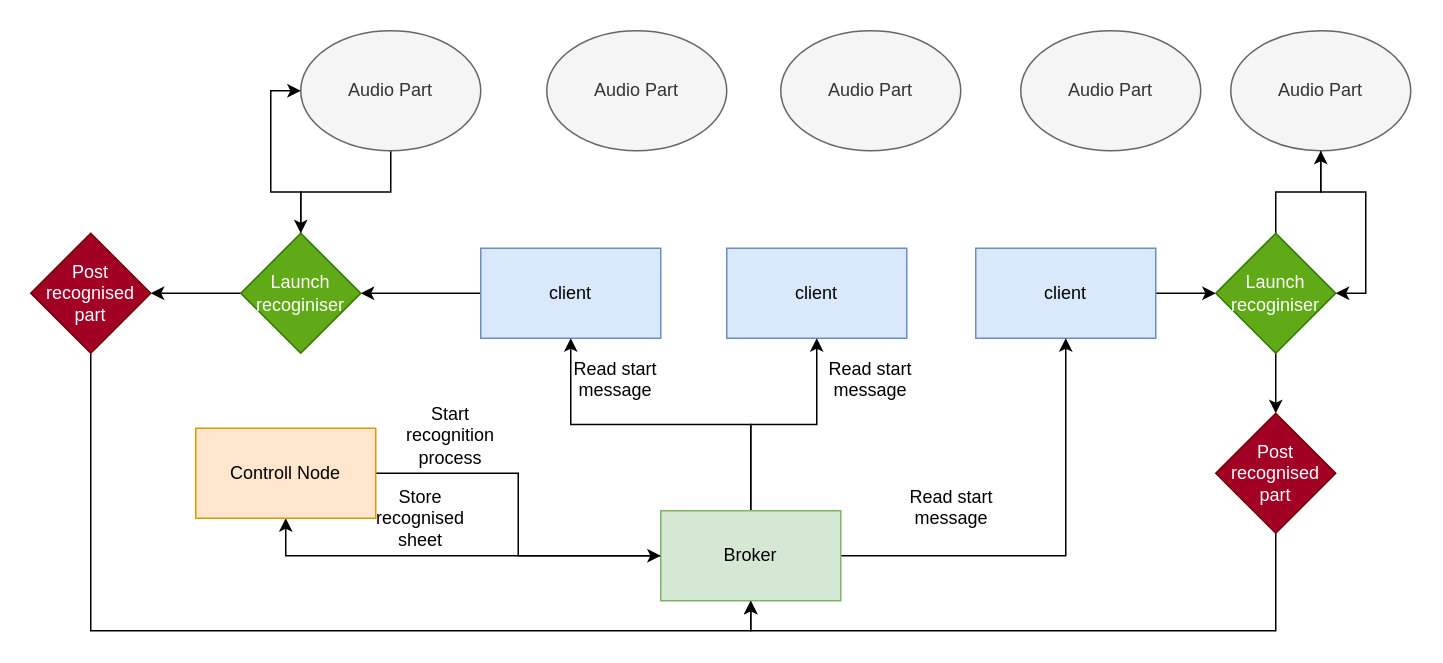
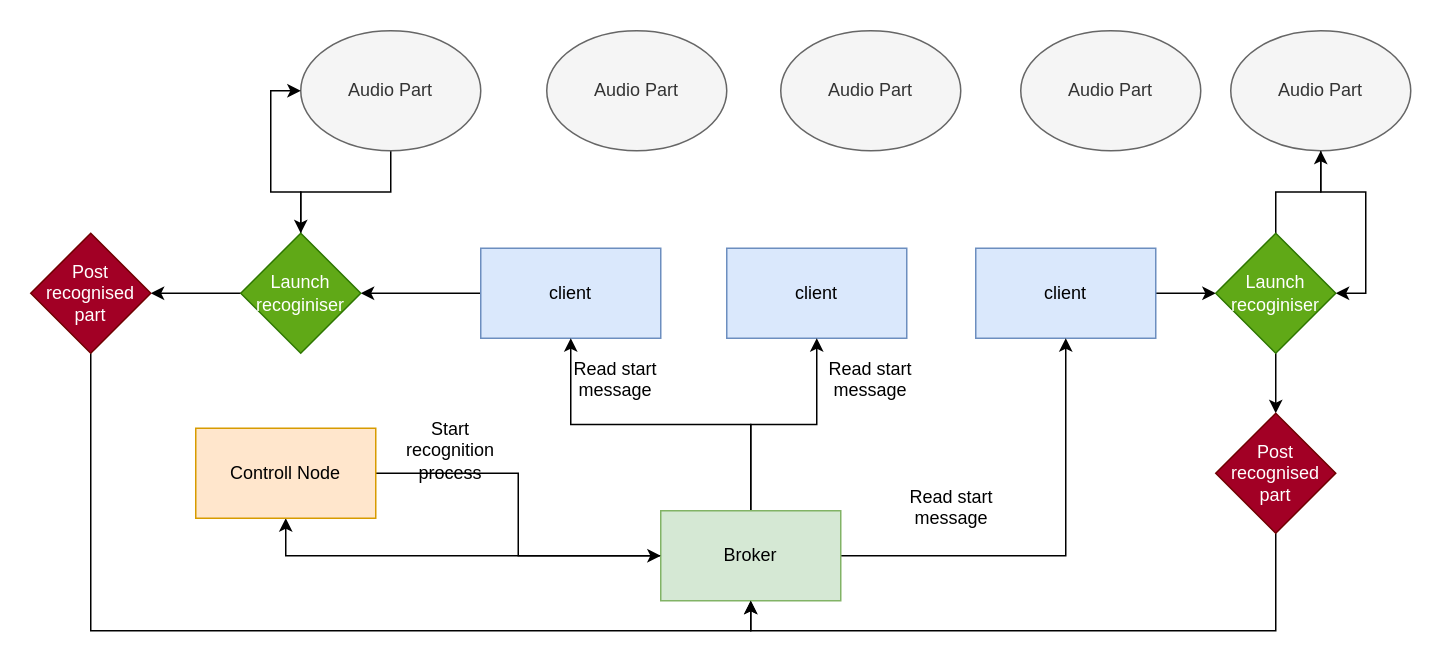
node "Start recognition process": moved (451, 436) -> (451, 451)
node "Store recognised sheet": removed
